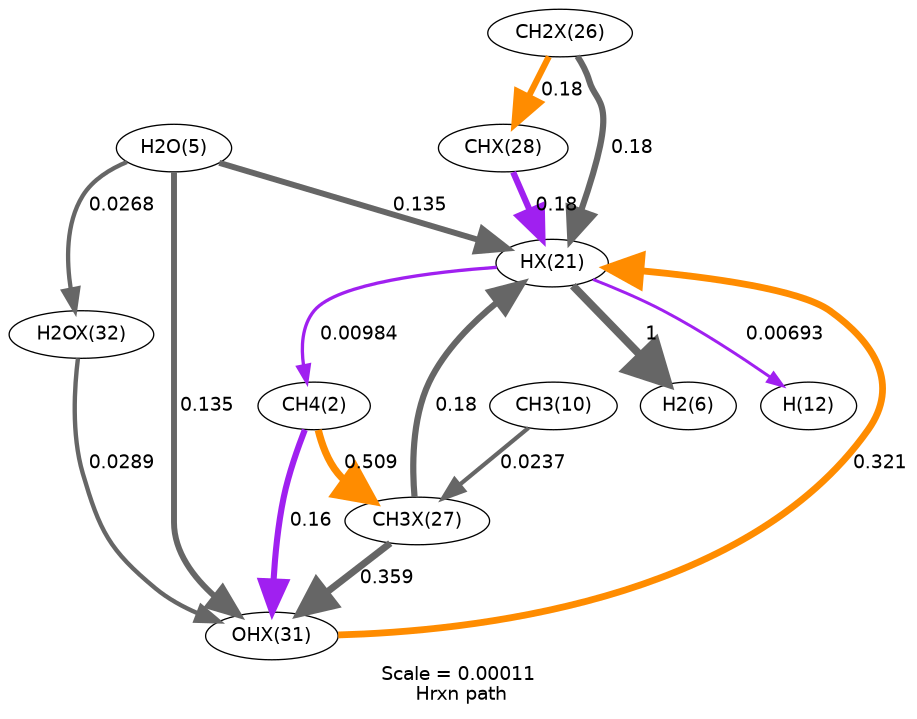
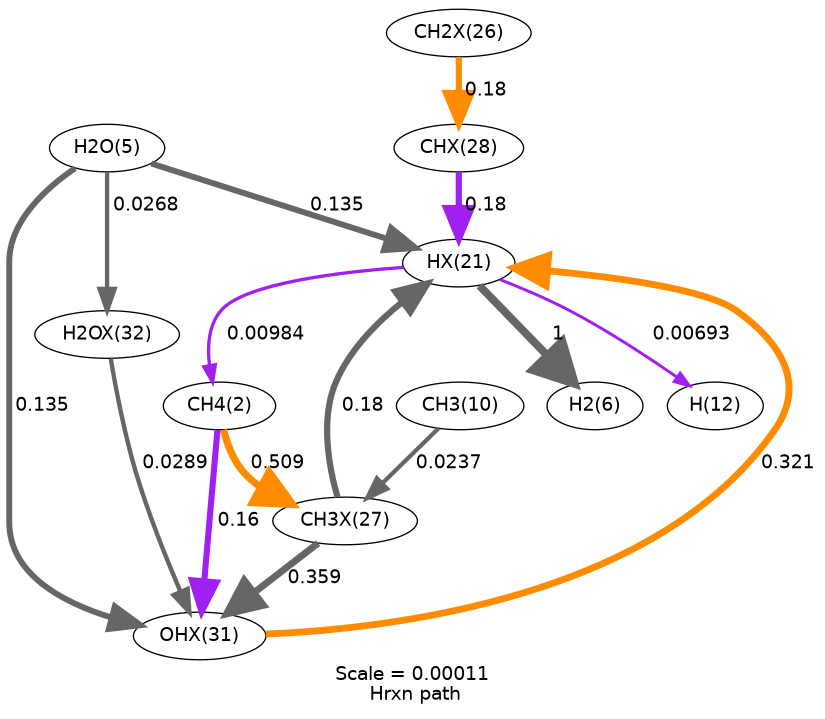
edge "CH2X(26)" -> "HX(21)": removed, label "0.18"
